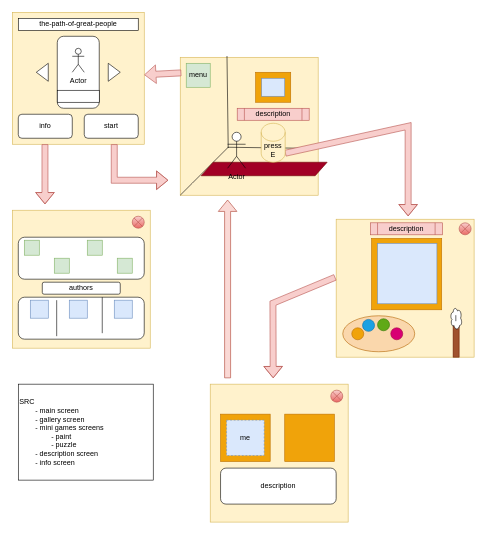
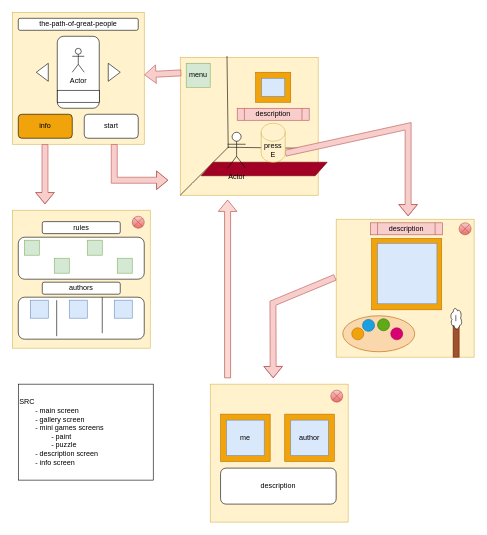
node "the-path-of-great-people": shape rectangle -> rounded rectangle
node "info": fillcolor #ffffff -> #f0a30a
node "rules": added
node "me": style dashed -> solid
node "author": added
